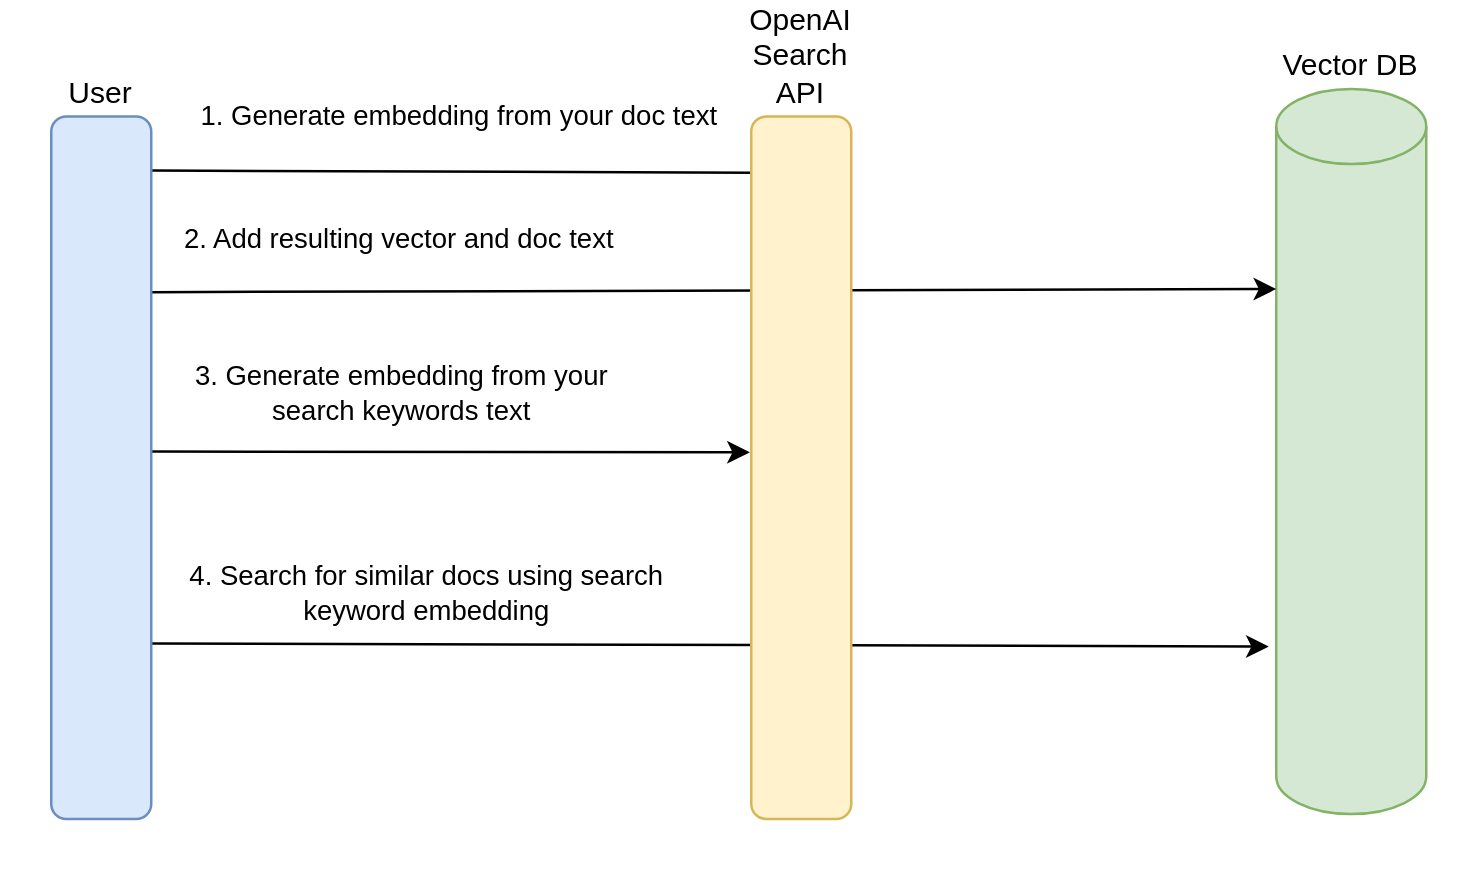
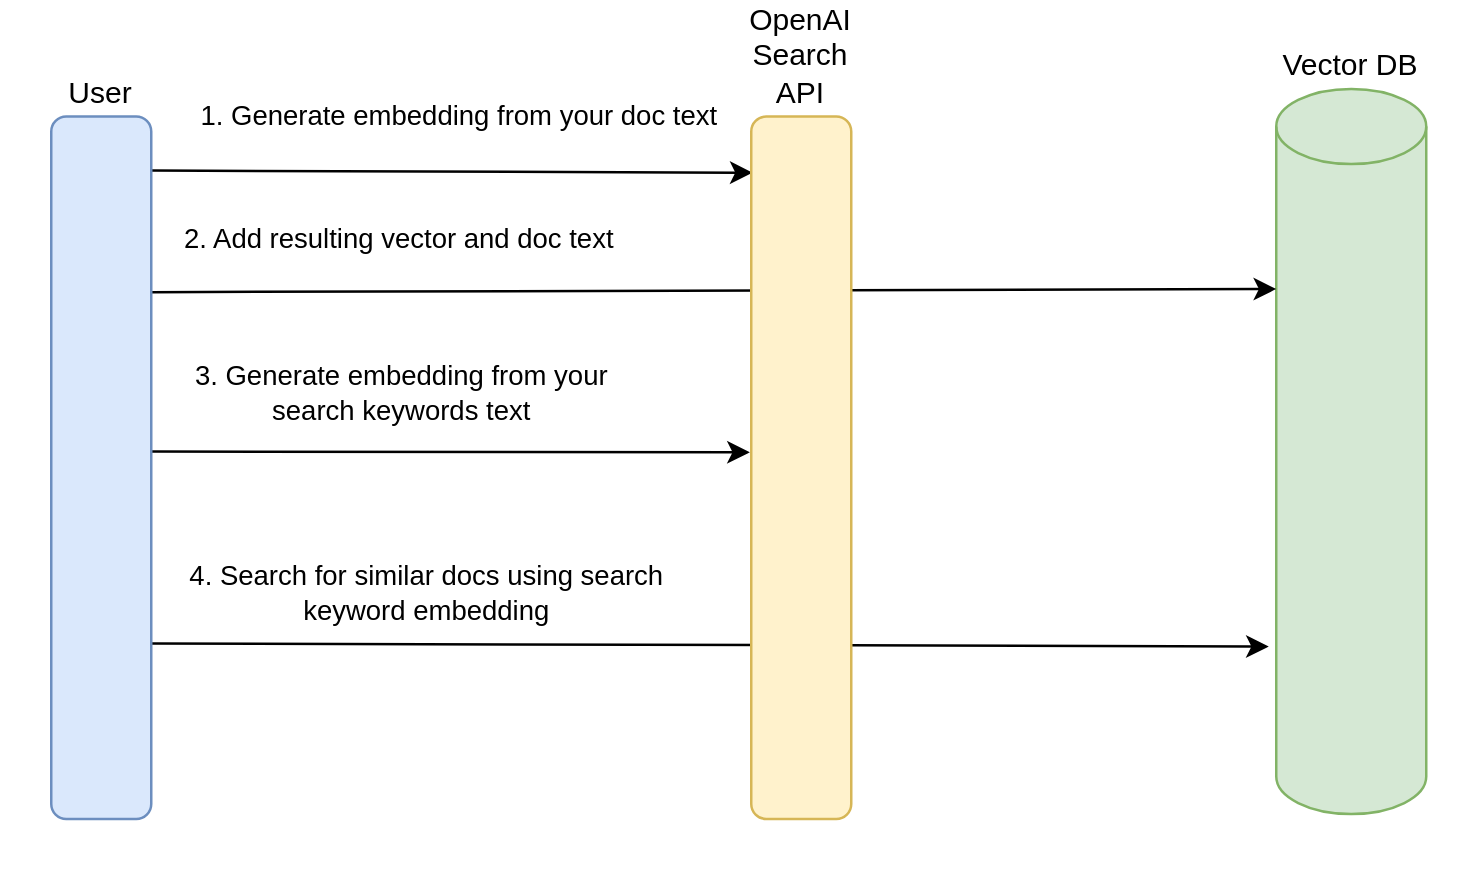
edge "User" -- "OpenAI Search API": arrowhead none -> classic
